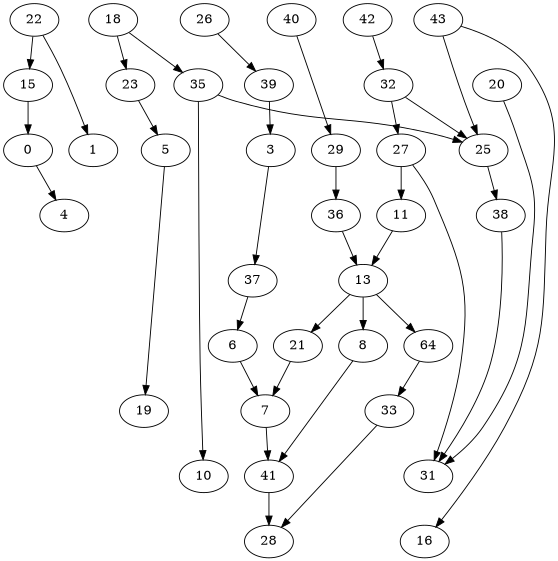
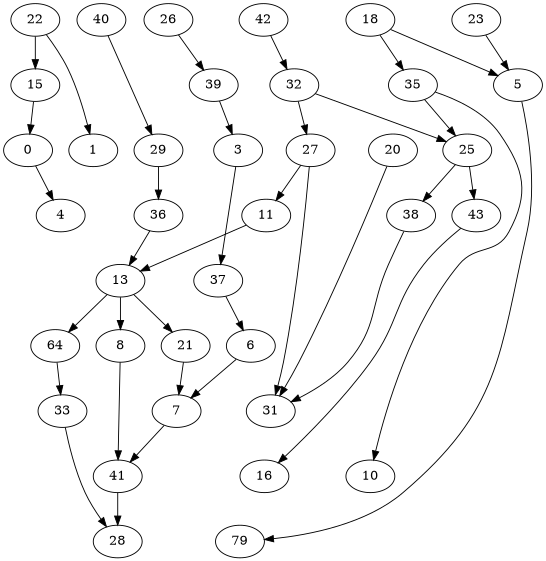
edge "18" -> "23": now "18" -> "5"
edge "43" -> "25": reversed
node "19": label "19" -> "79"
